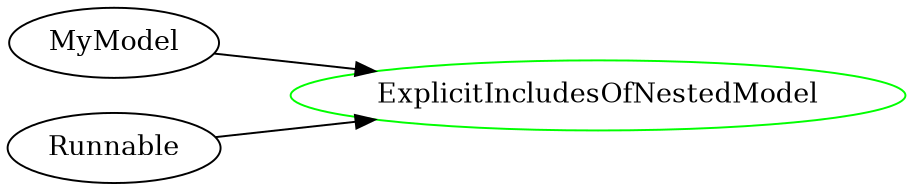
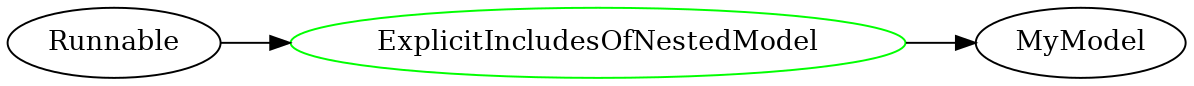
edge "MyModel" -> "ExplicitIncludesOfNestedModel": reversed
